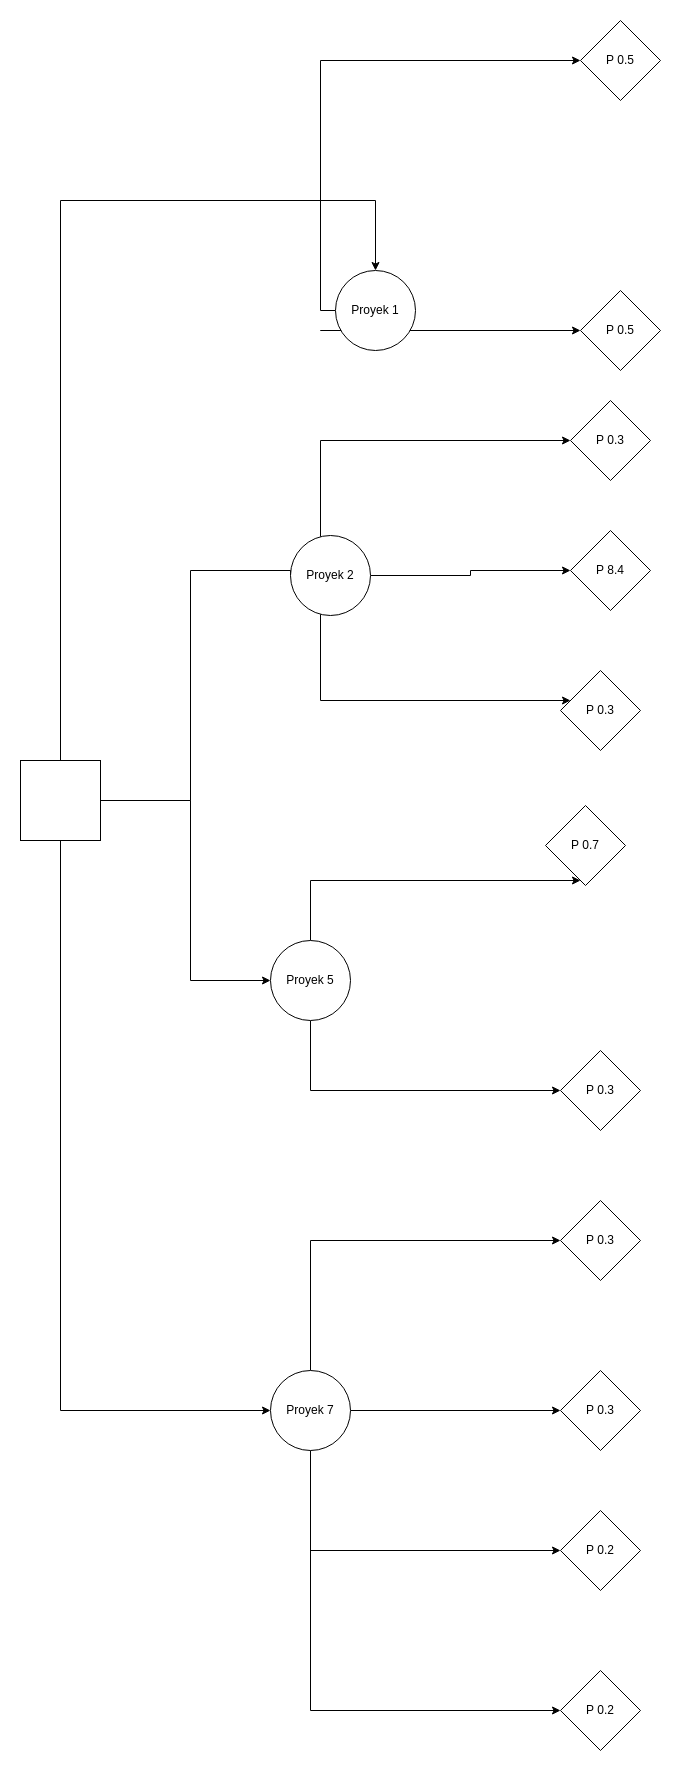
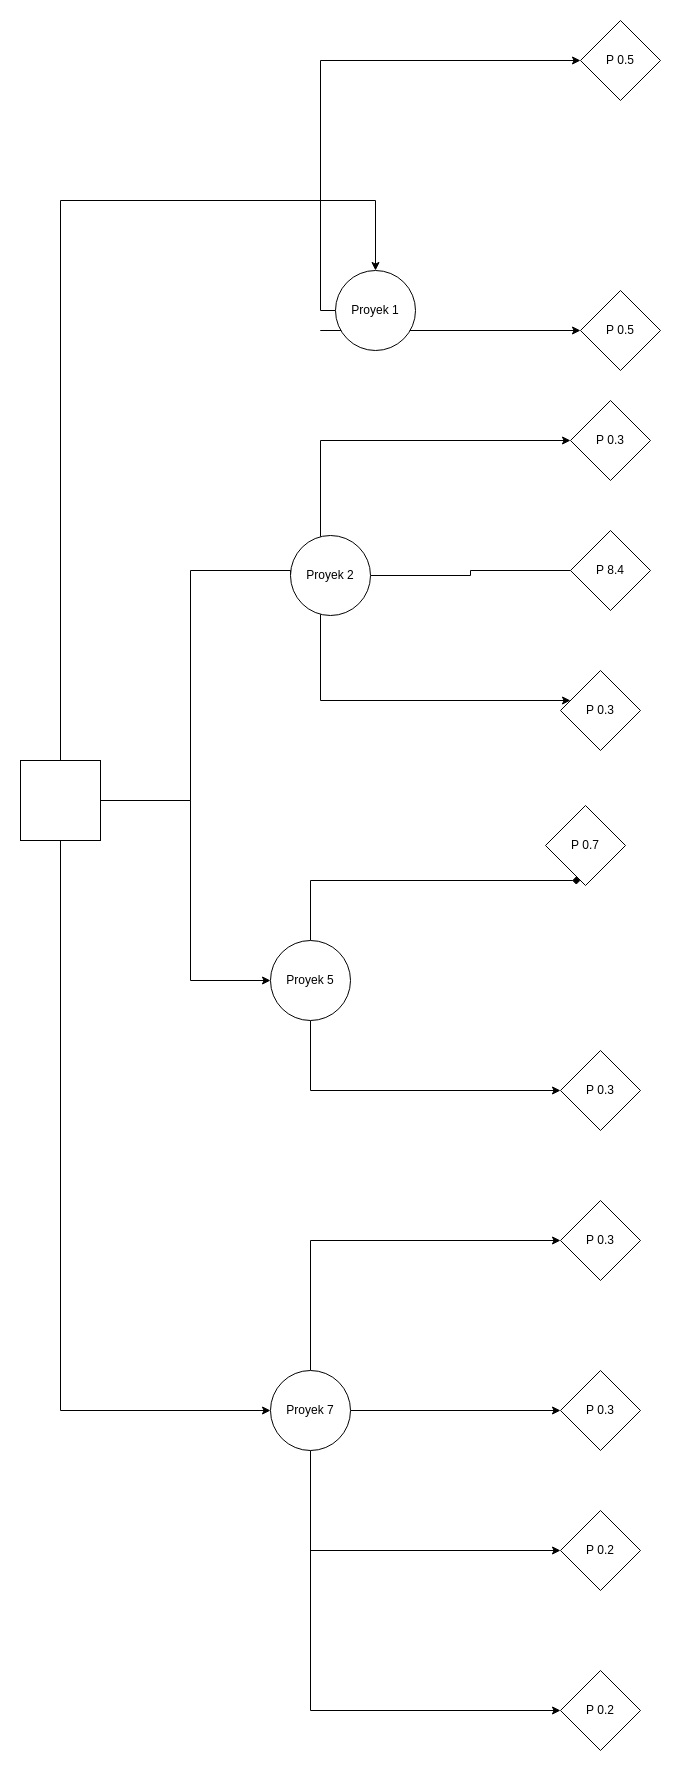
edge "Proyek 2" -> "P 8.4": arrowhead classic -> none
edge "Proyek 5" -> "P 0.7": arrowhead classic -> diamond
